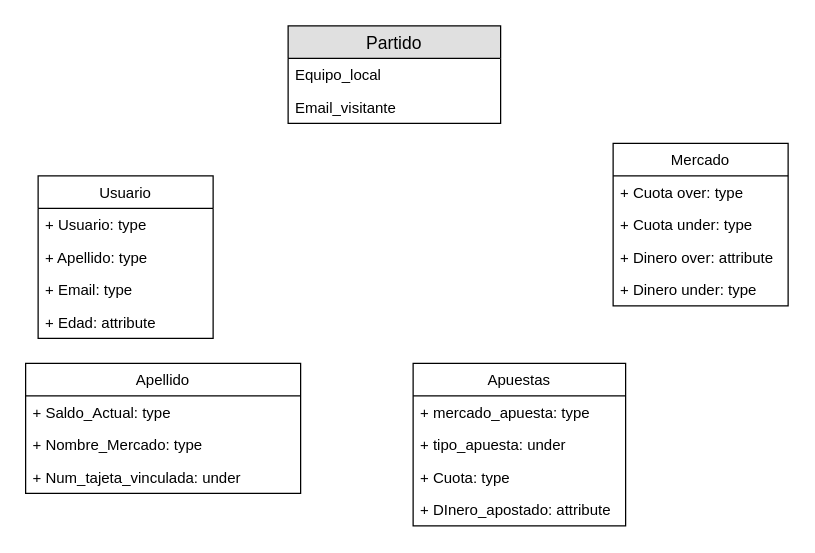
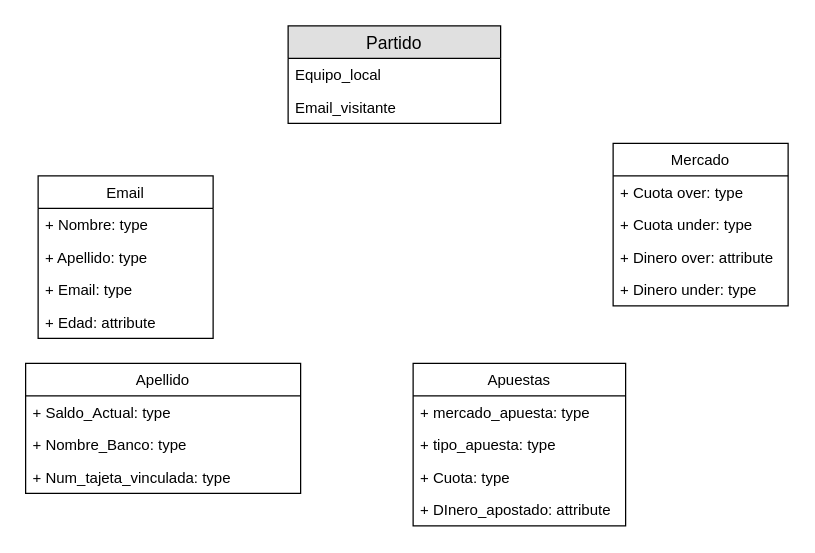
node "Usuario": label "Usuario" -> "Email"
node "+ Usuario: type": label "+ Usuario: type" -> "+ Nombre: type"
node "+ Nombre_Mercado: type": label "+ Nombre_Mercado: type" -> "+ Nombre_Banco: type"
node "+ tipo_apuesta: under": label "+ tipo_apuesta: under" -> "+ tipo_apuesta: type"
node "+ Num_tajeta_vinculada: under": label "+ Num_tajeta_vinculada: under" -> "+ Num_tajeta_vinculada: type"
